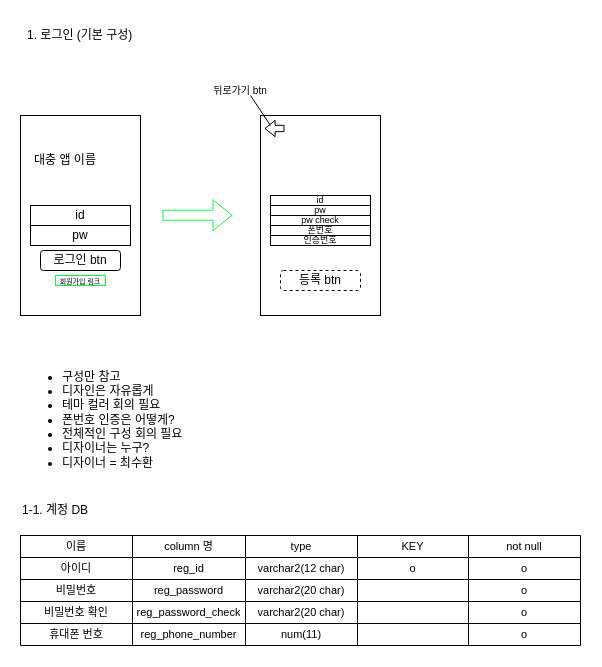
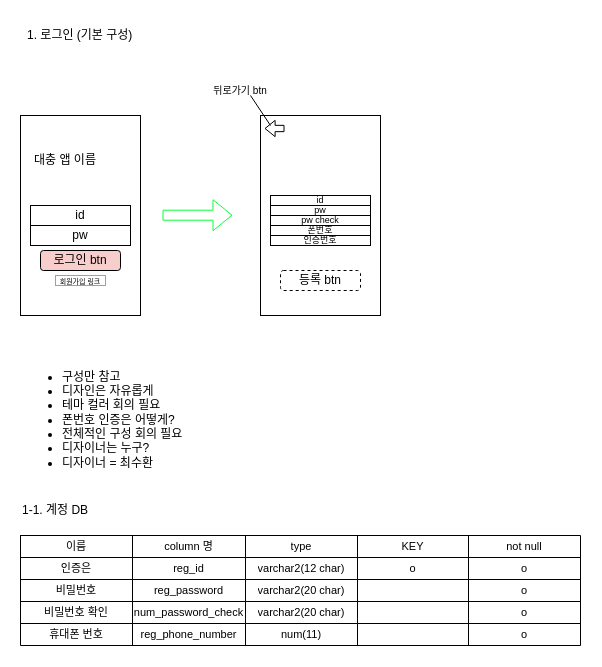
node "로그인 btn": fillcolor #ffffff -> #f8cecc
node "아이디": label "아이디" -> "인증은"
node "reg_password_check": label "reg_password_check" -> "num_password_check"
